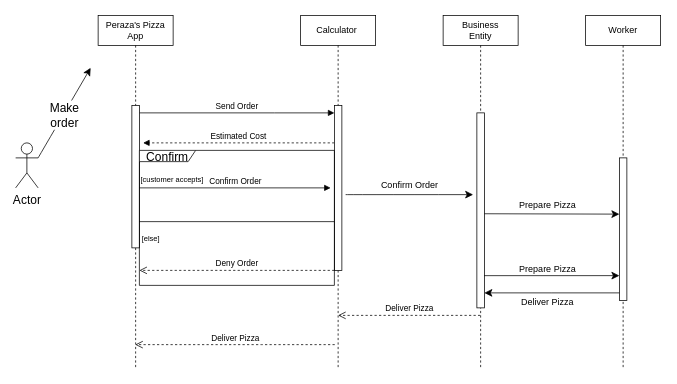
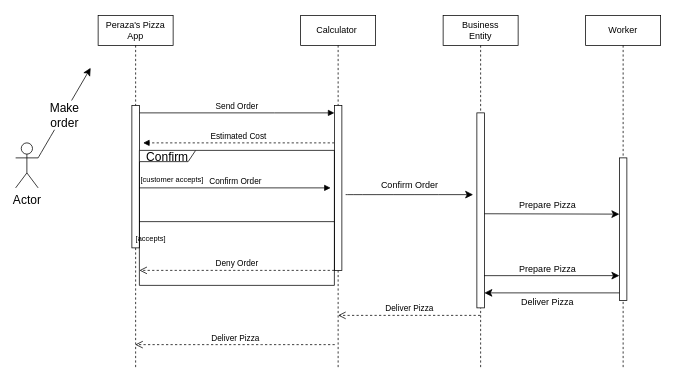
node "[else]": label "[else]" -> "[accepts]"
